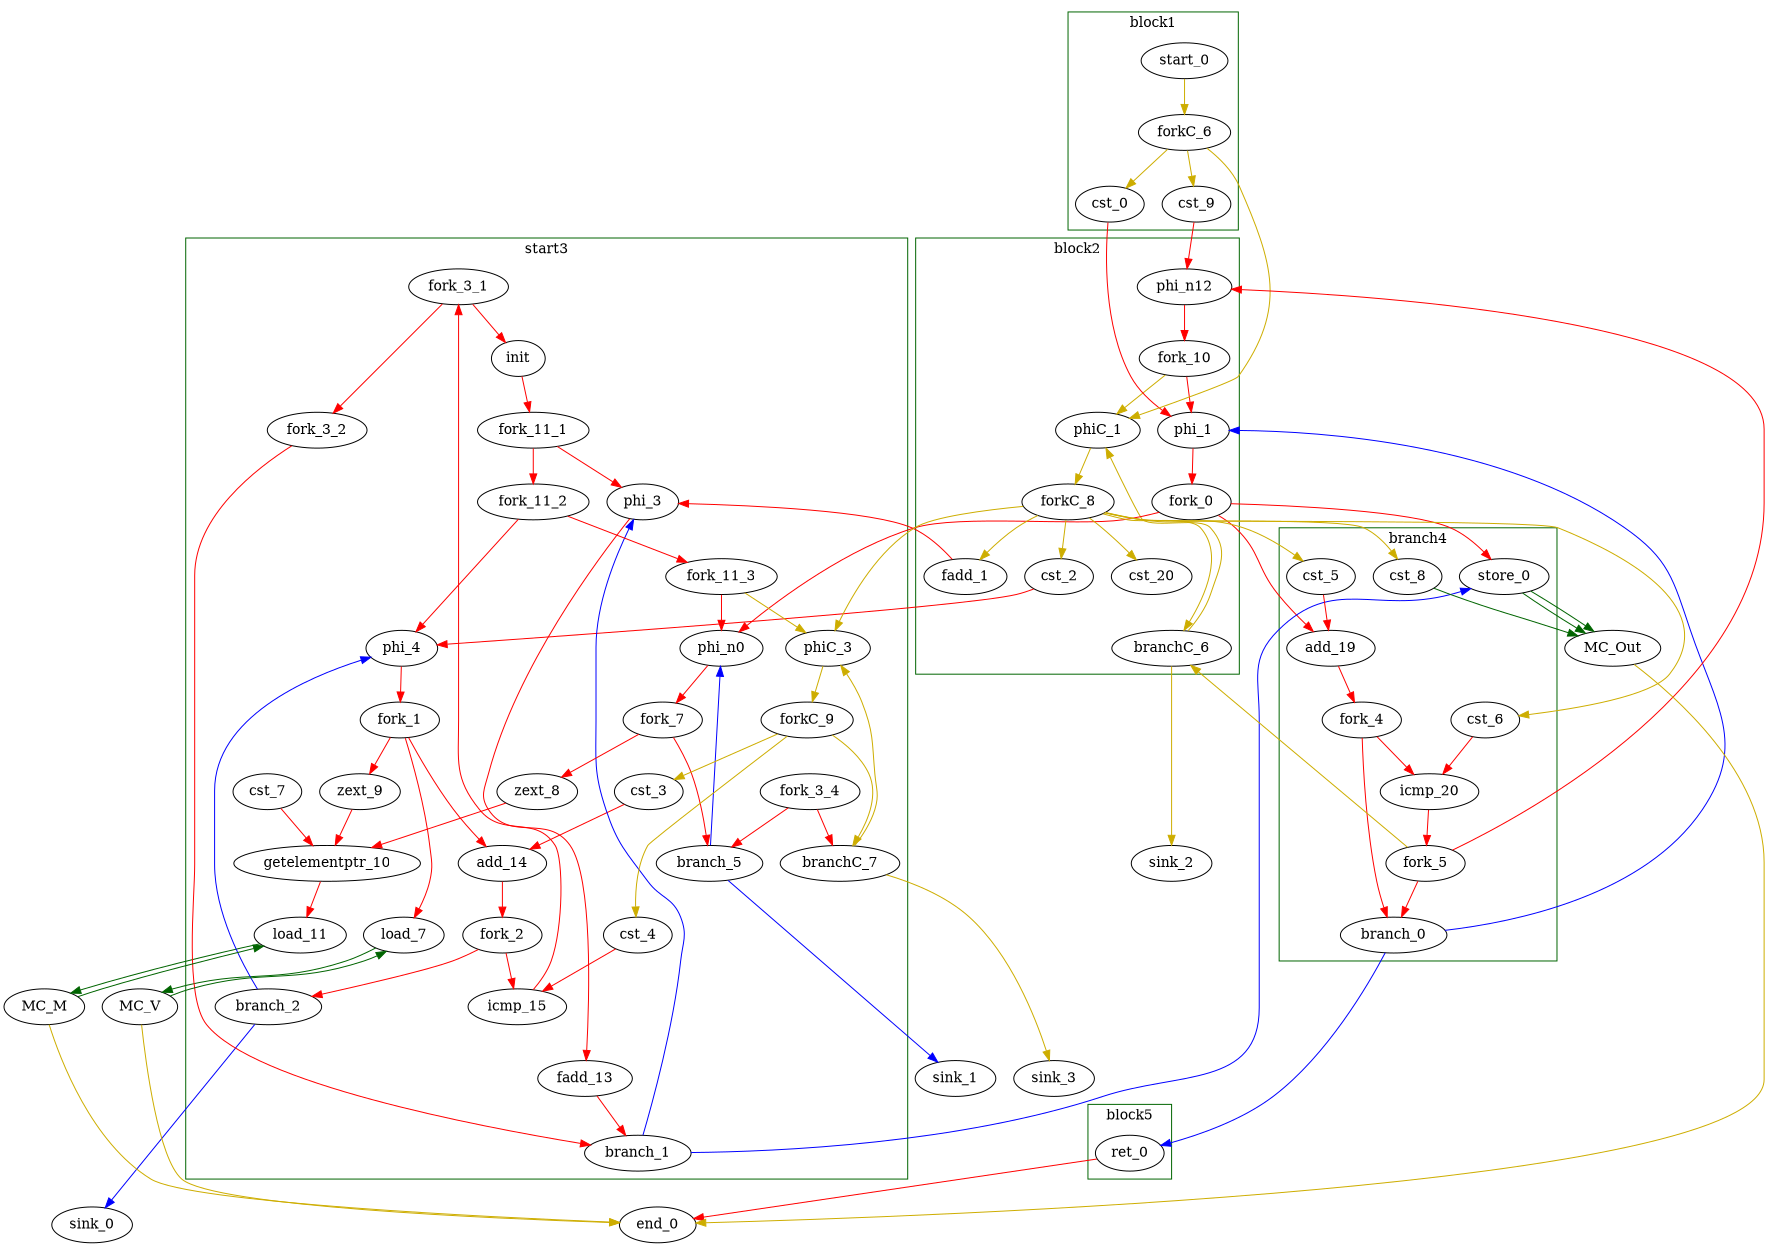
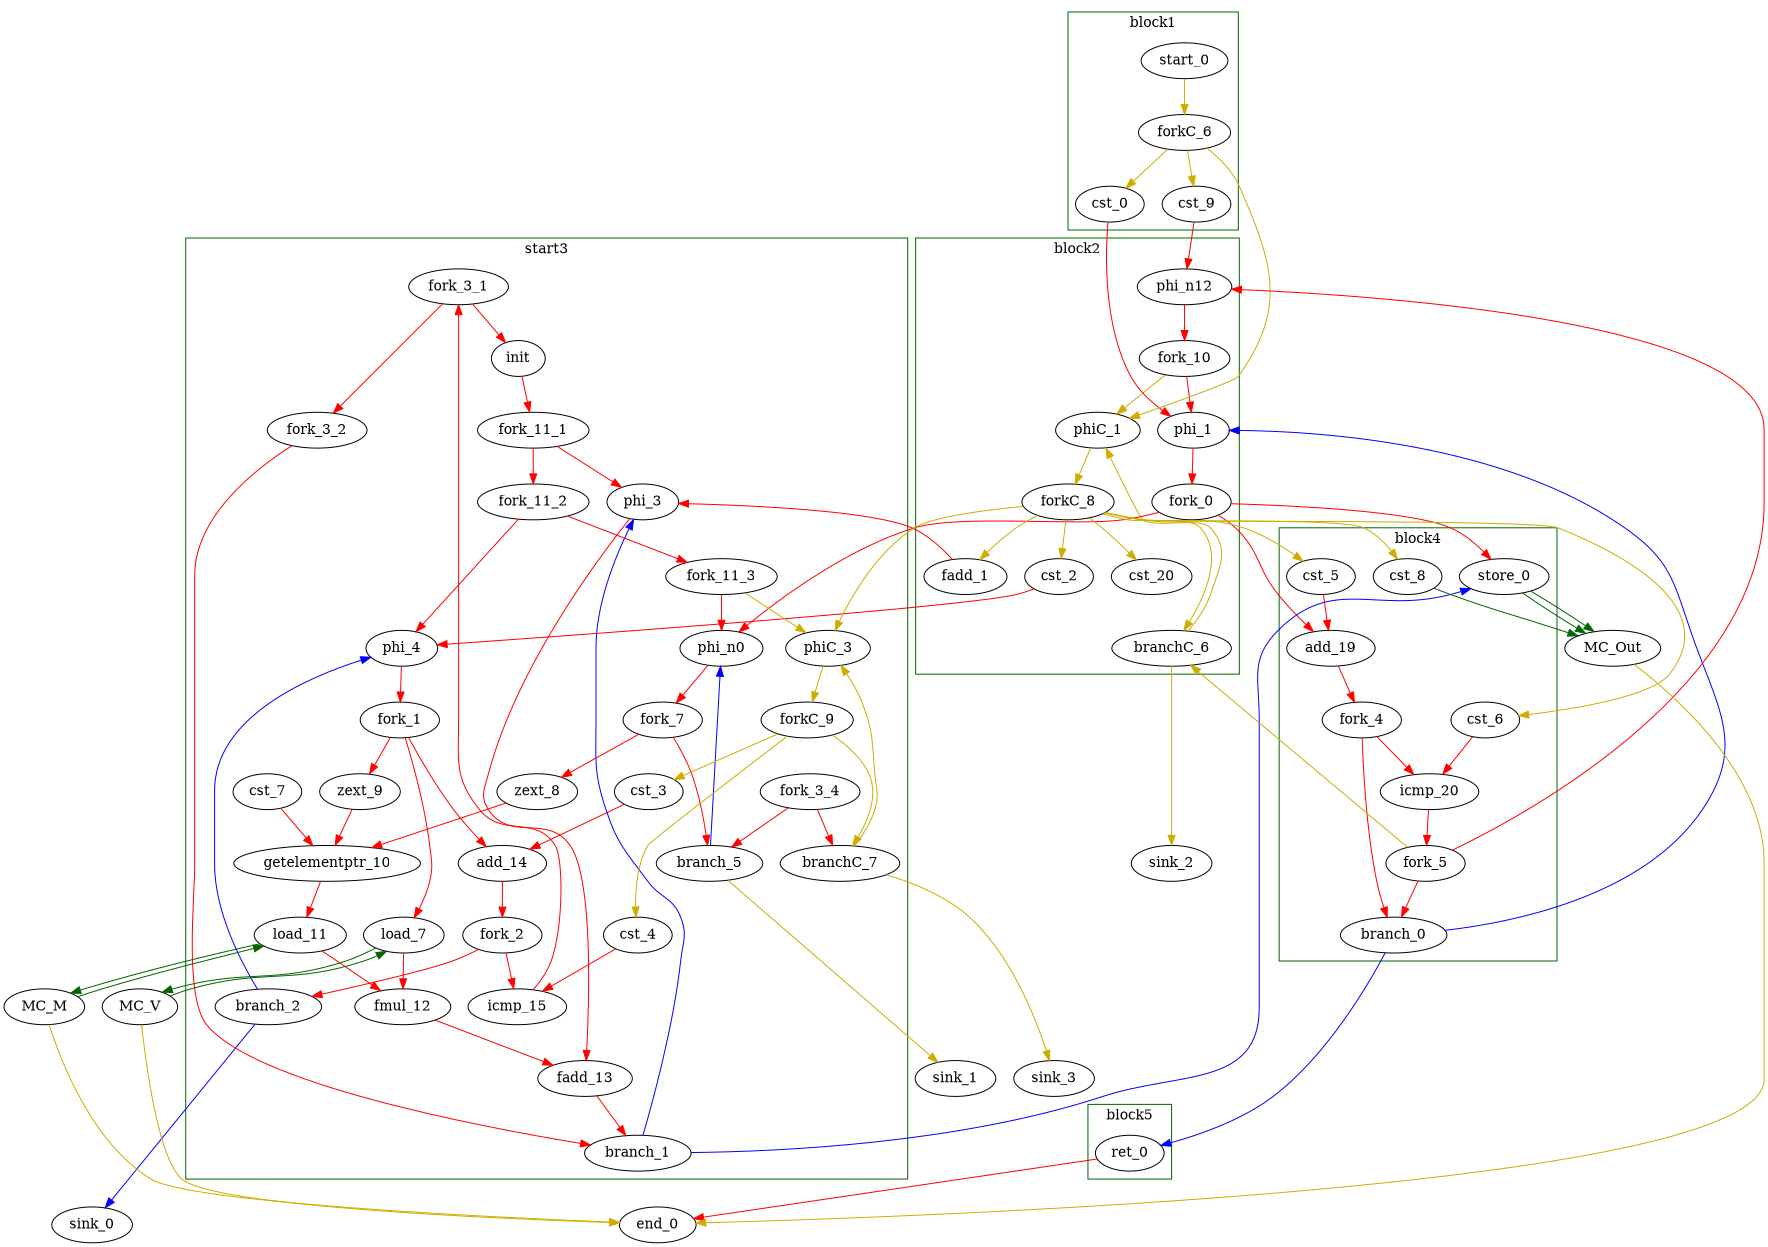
cluster "branch4": label "branch4" -> "block4"
edge "branch_5" -> "sink_1": color blue -> gold3
node "fmul_12": added
